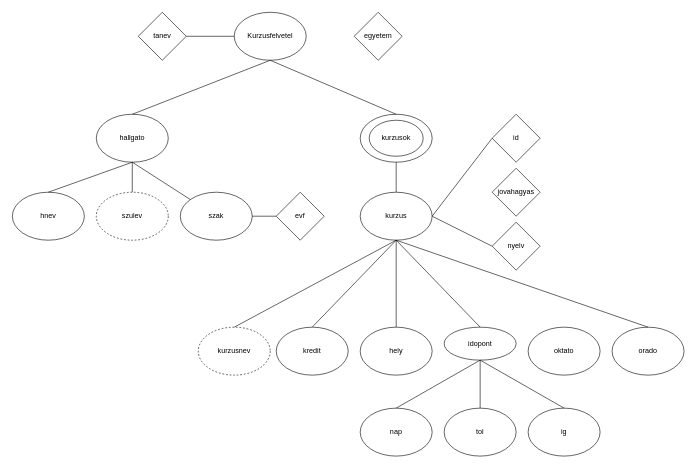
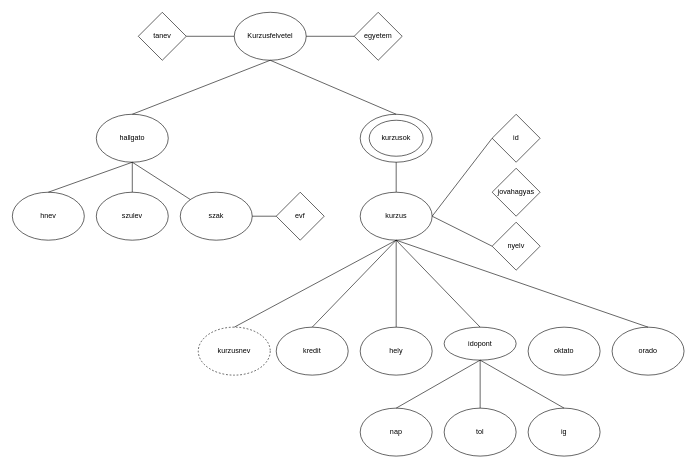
edge "Kurzusfelvetel" -- "egyetem": added
node "szulev": style dashed -> solid
